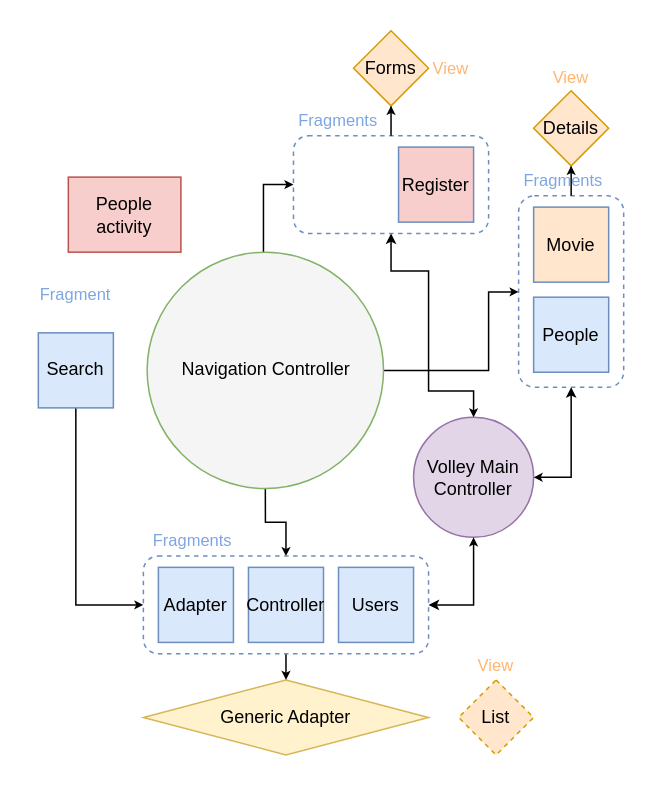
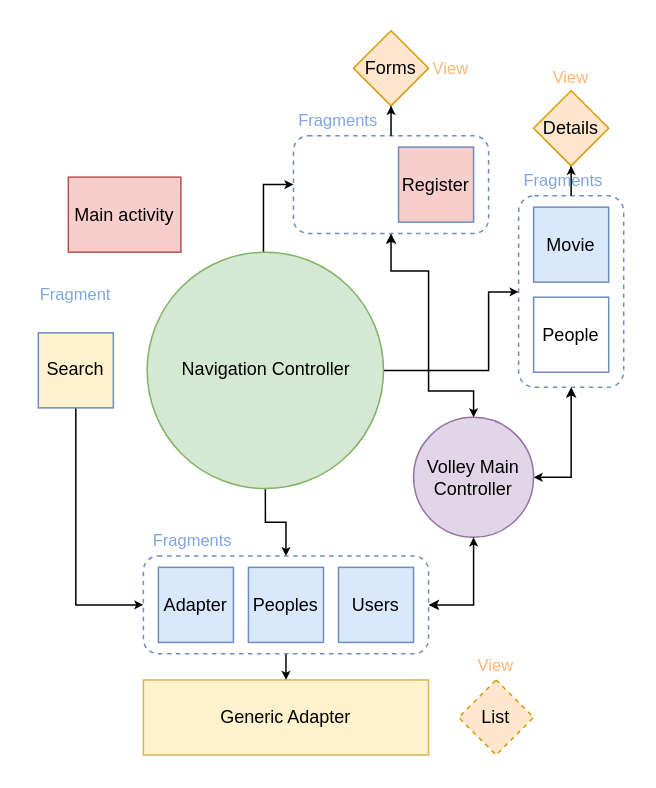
node "People activity": label "People activity" -> "Main activity"
node "Movie": fillcolor #ffe6cc -> #dae8fc
node "People": fillcolor #dae8fc -> #ffffff
node "Search": fillcolor #dae8fc -> #fff2cc
node "Navigation Controller": fillcolor #f5f5f5 -> #d5e8d4
node "Controller": label "Controller" -> "Peoples"
node "Generic Adapter": shape diamond -> rectangle
